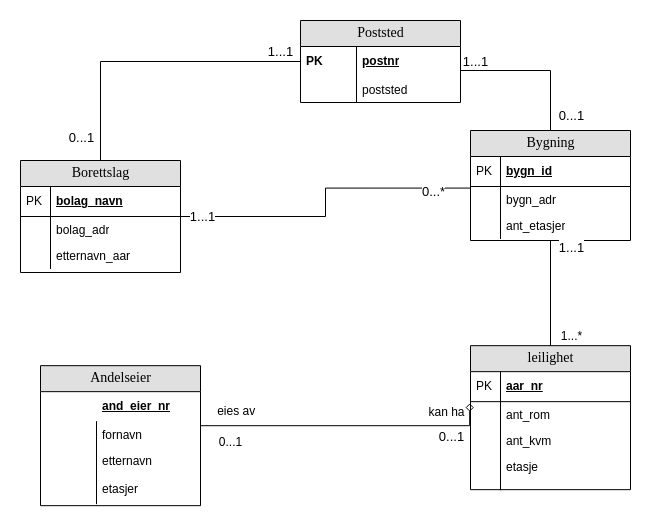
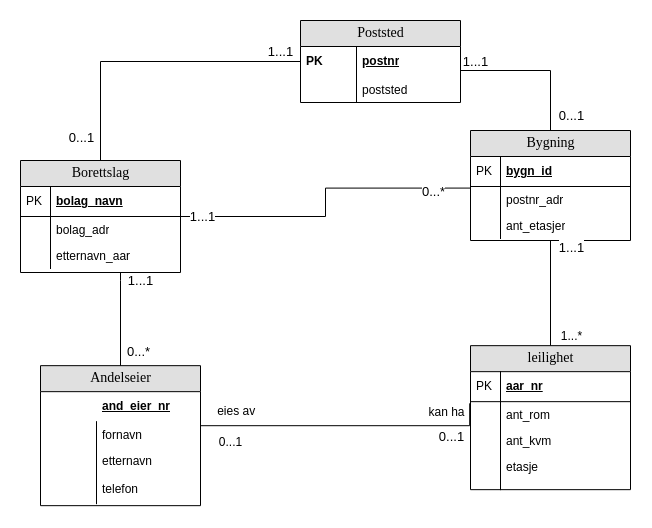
node "bygn_adr": label "bygn_adr" -> "postnr_adr"
edge "Borettslag" -- "Andelseier": added, labels "1...1", "0...*"
edge "Andelseier" -> "ant_rom": arrowhead diamond -> none
node "etasjer": label "etasjer" -> "telefon"
